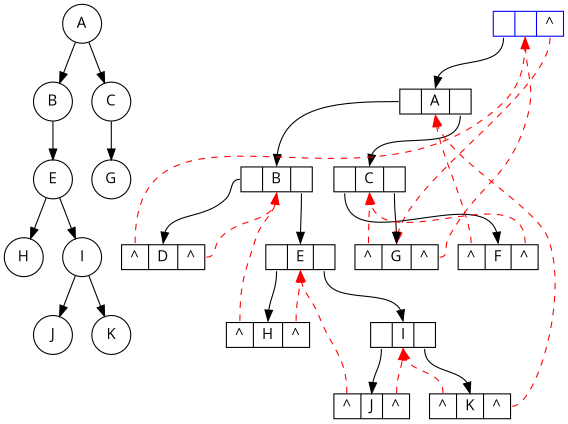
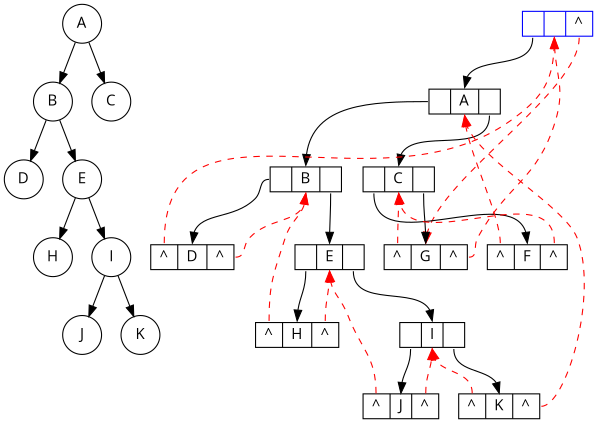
node "D": added
node "G": removed
